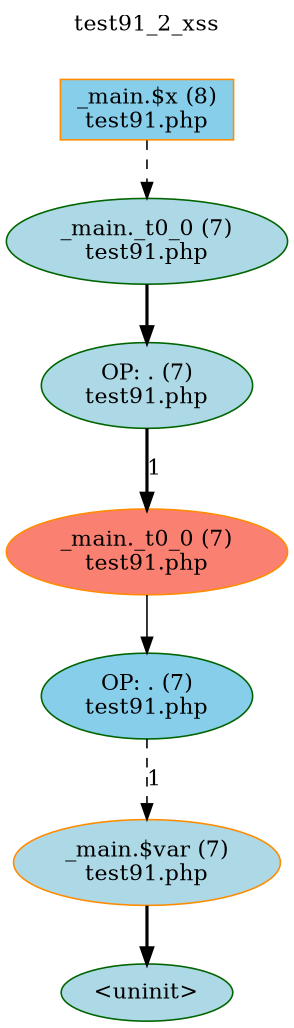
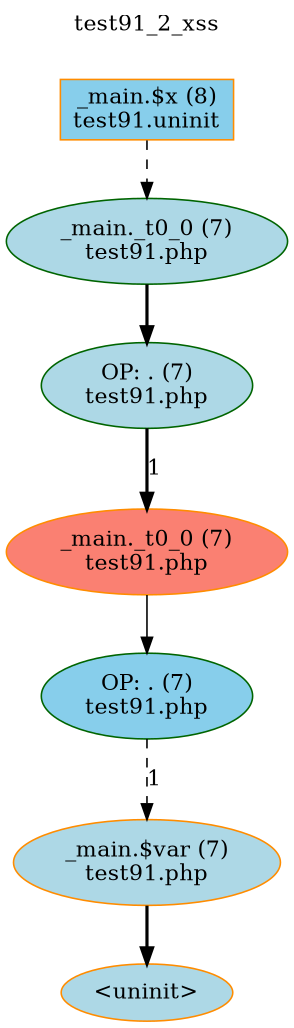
node "_main.$x (8) test91.php": label "_main.$x (8) test91.php" -> "_main.$x (8) test91.uninit"
node "<uninit>": color darkgreen -> darkorange
